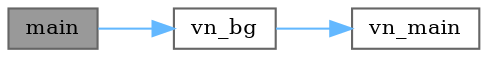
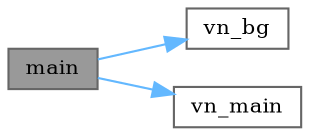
edge "vn_bg" -> "vn_main": now "main" -> "vn_main"
